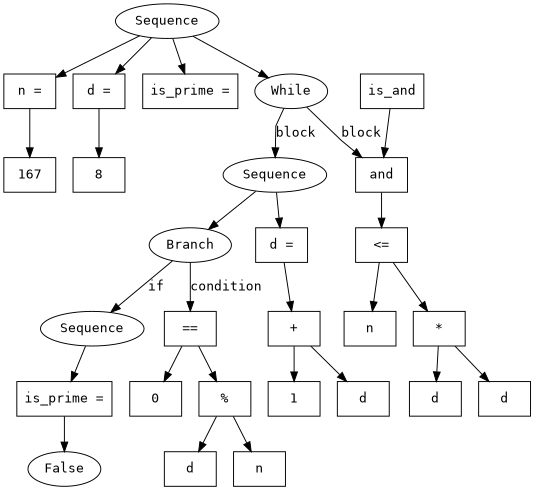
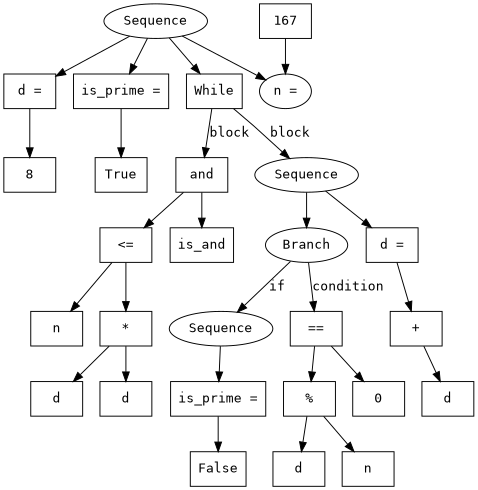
node "n =": shape box -> ellipse
node "While": shape ellipse -> box
edge "n =" -> "167": reversed
edge "is_and" -> "and": reversed
node "True": added
node "1": removed
node "False": shape ellipse -> box
